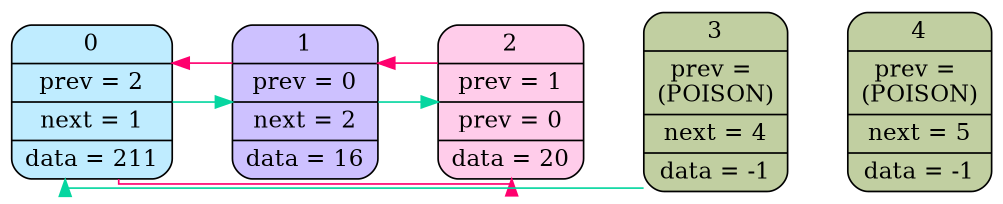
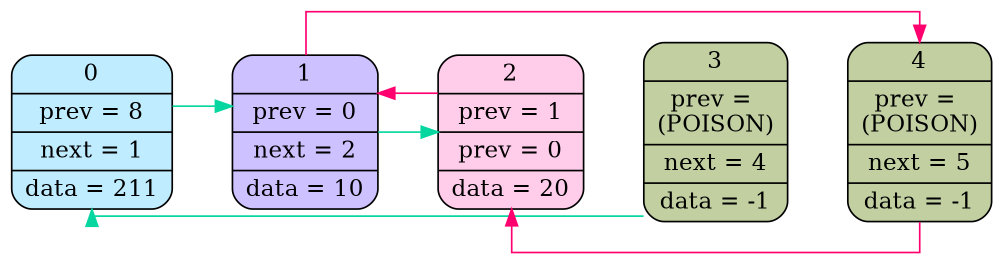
edge "1" -> "0": now "1" -> "4"
node "0": text "prev = 2" -> "prev = 8"
node "1": text "data = 16" -> "data = 10"
edge "0" -> "2": now "4" -> "2"
